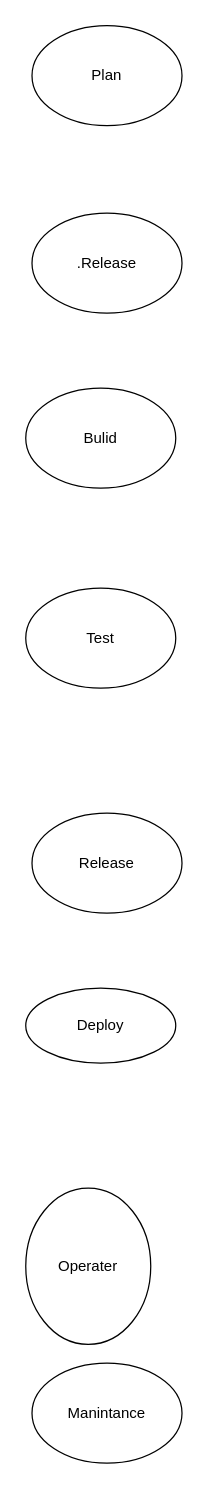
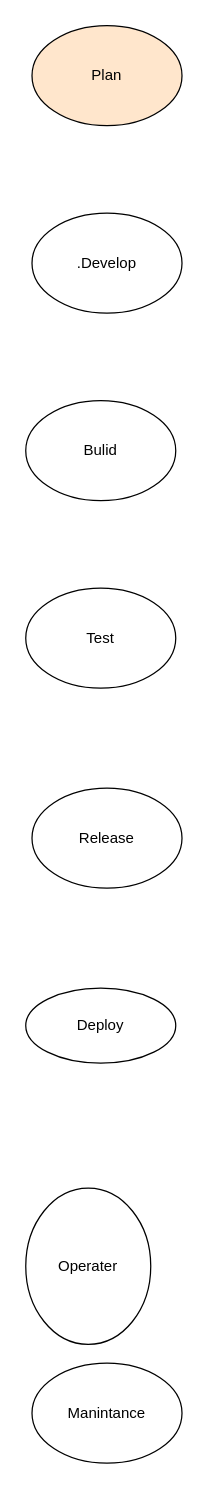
node "Plan": fillcolor #ffffff -> #ffe6cc
node ".Release": label ".Release" -> ".Develop"
node "Bulid": moved (101, 438) -> (101, 451)
node "Release": moved (107, 863) -> (107, 838)
